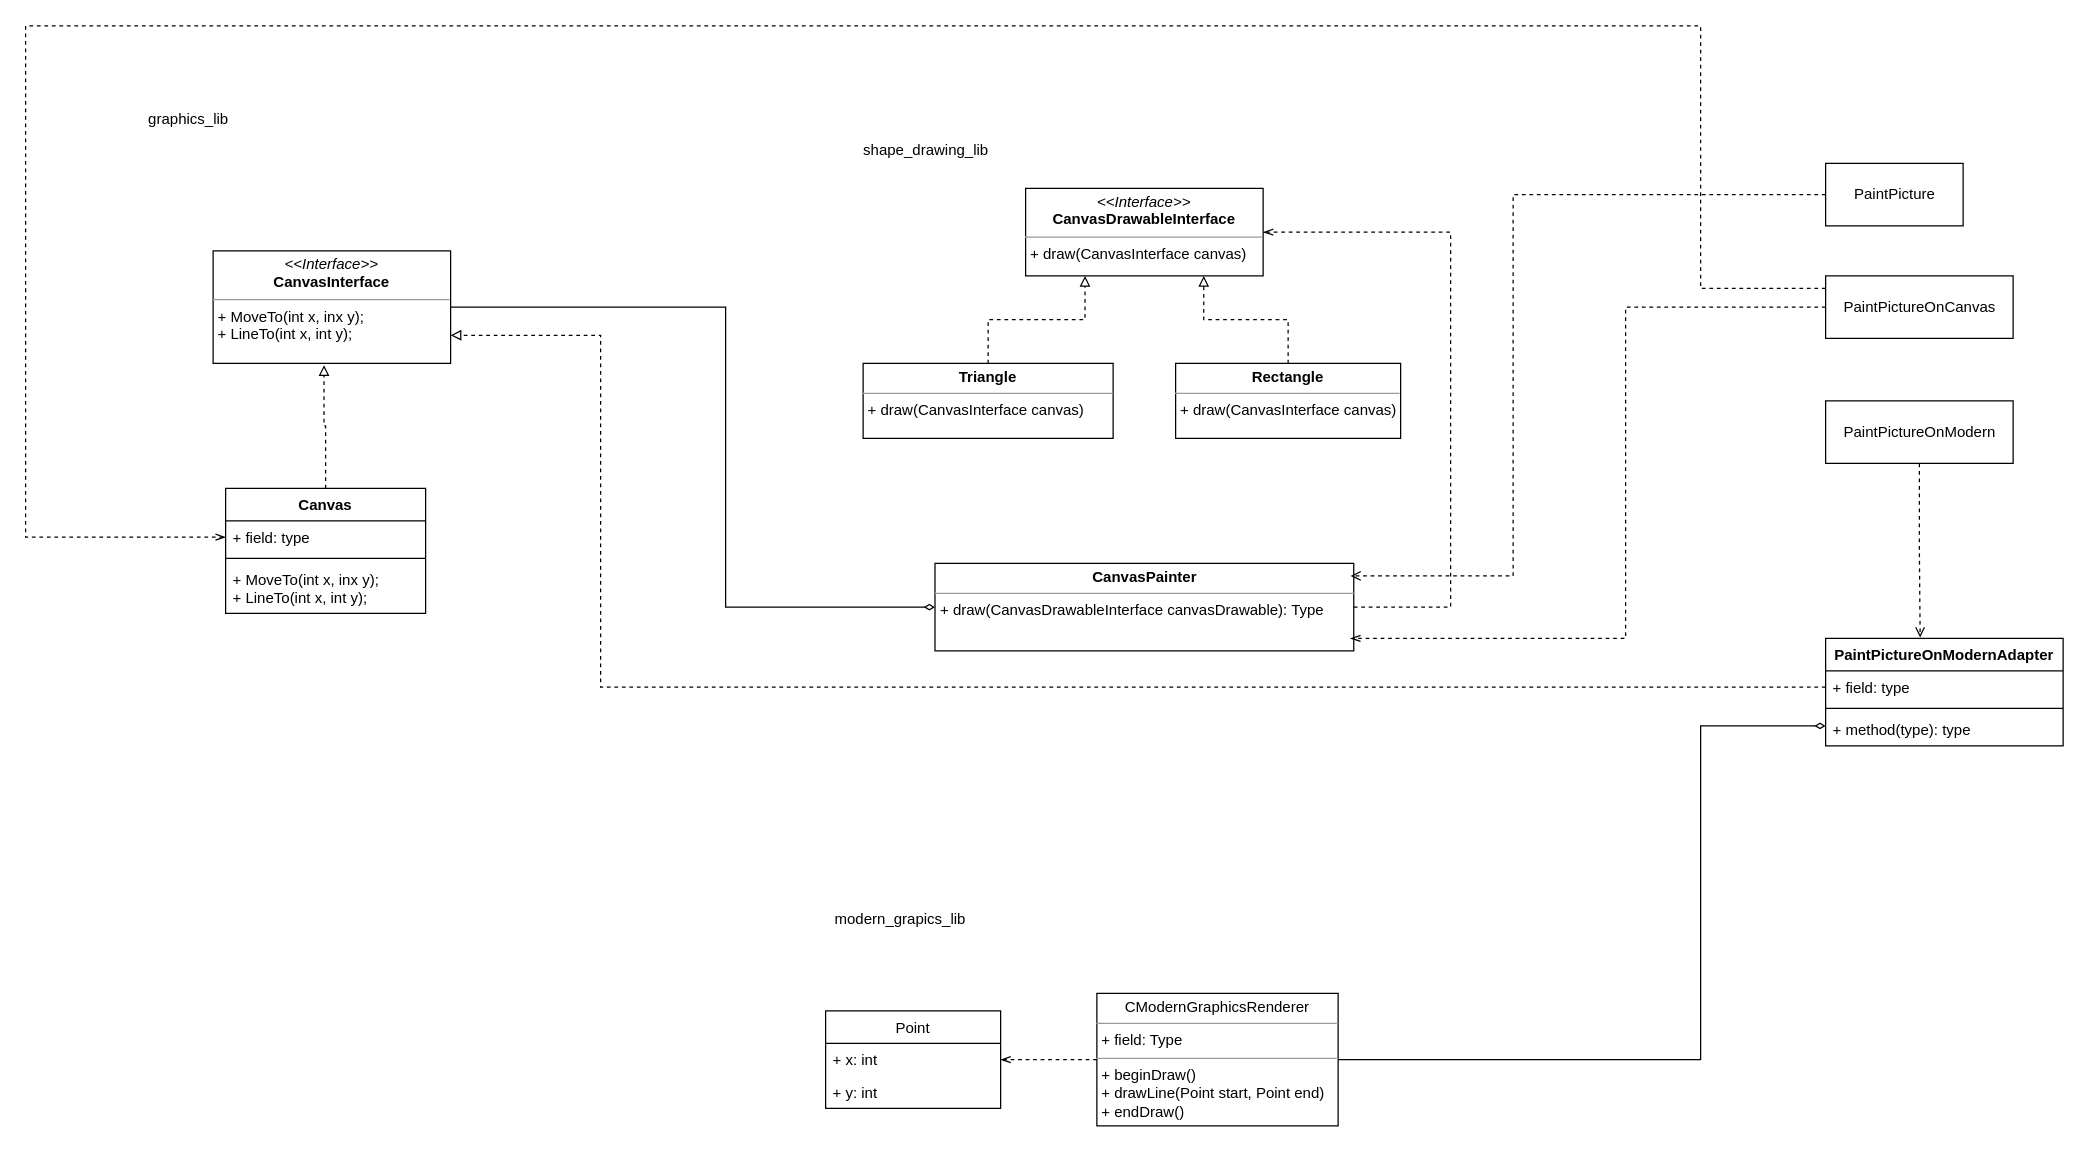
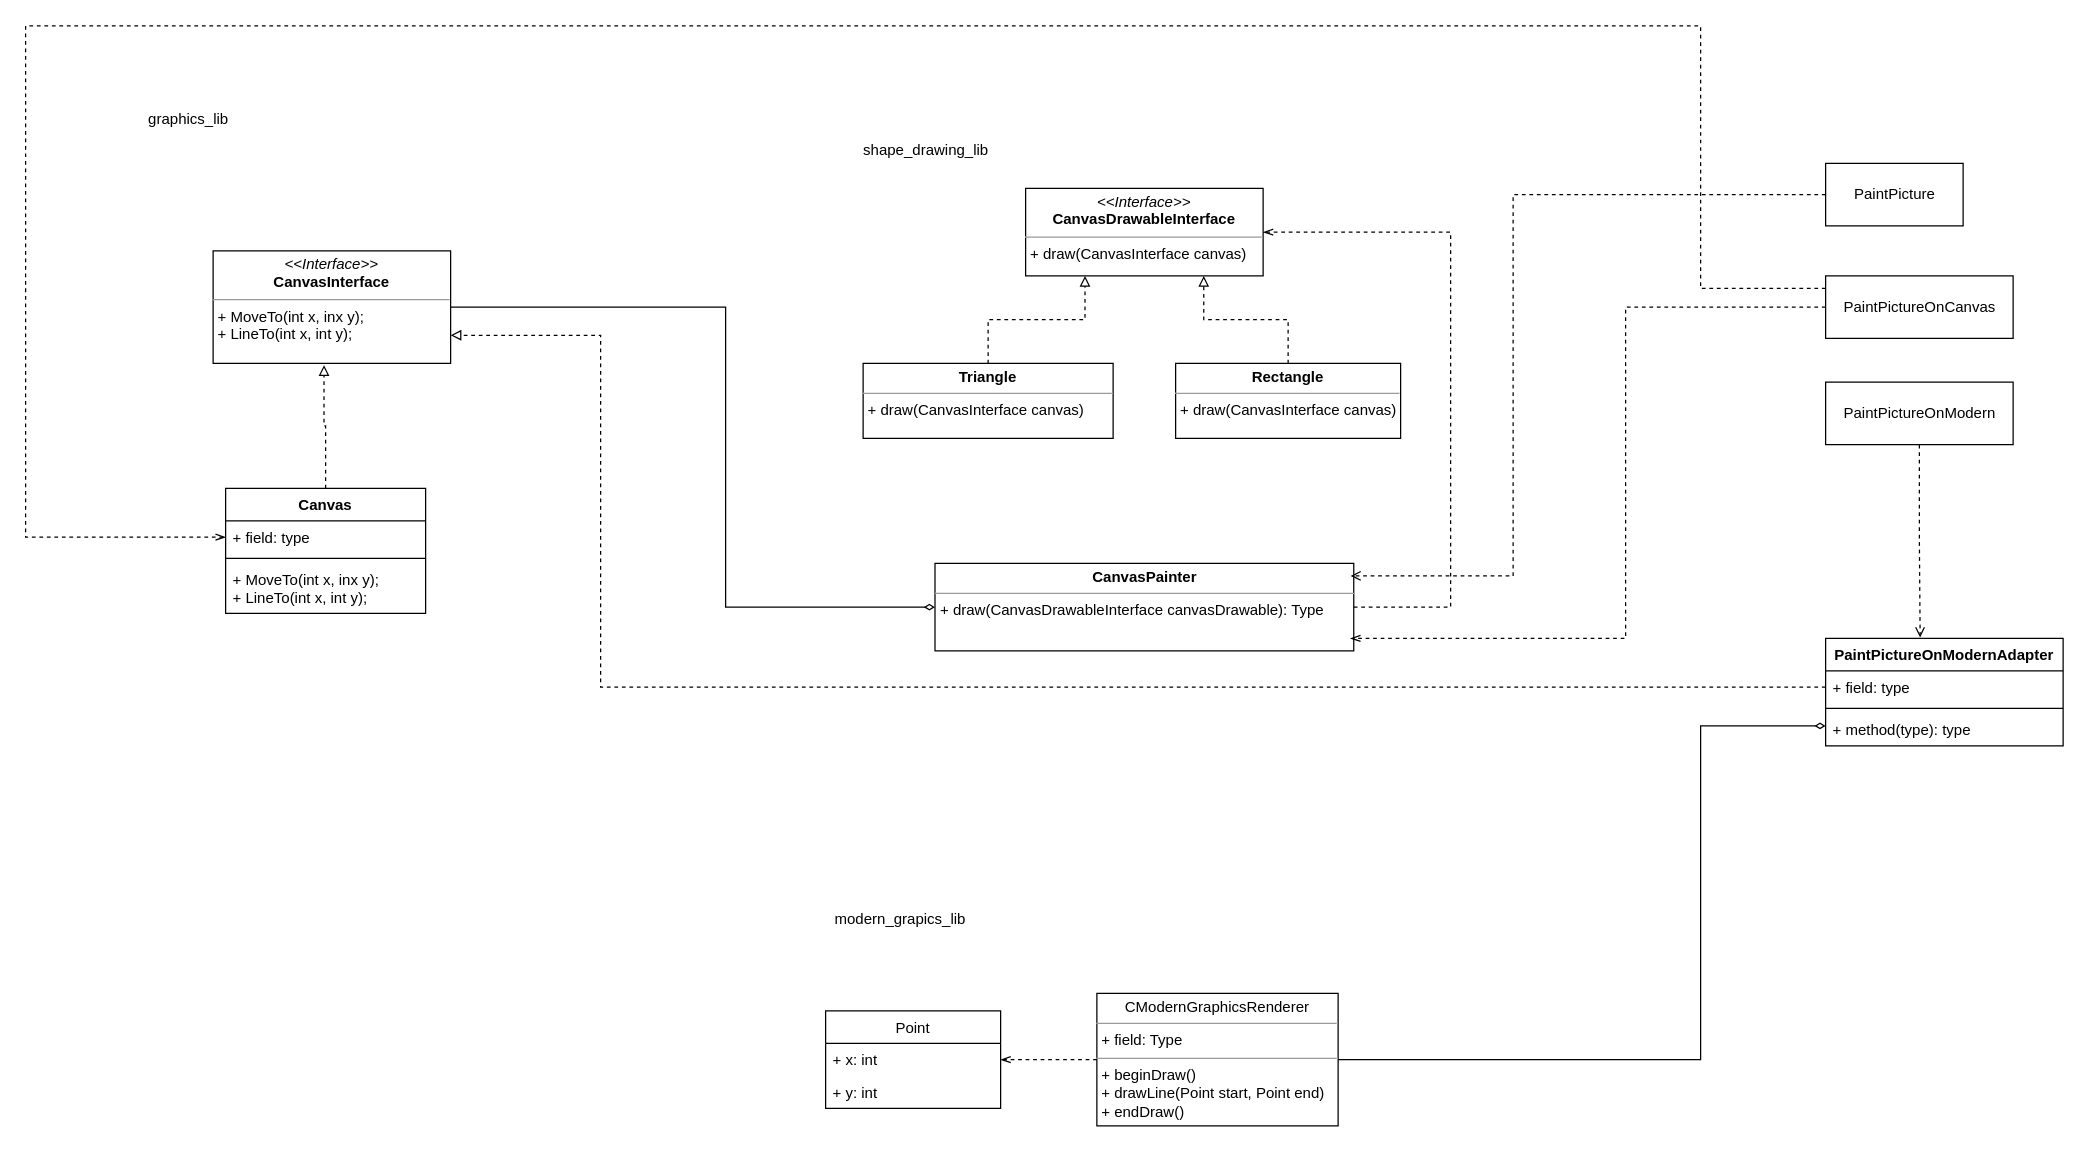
node "PaintPictureOnModern": moved (1919, 432) -> (1919, 413)
